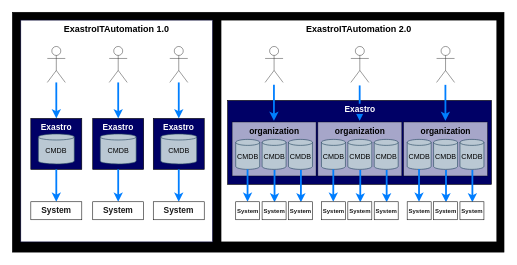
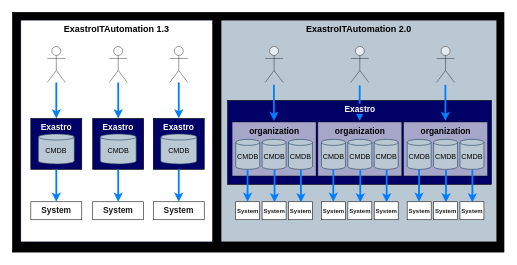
node "ExastroITAutomation 1.0": label "ExastroITAutomation 1.0" -> "ExastroITAutomation 1.3"
node "ExastroITAutomation 2.0": fillcolor #ffffff -> #bac8d3
